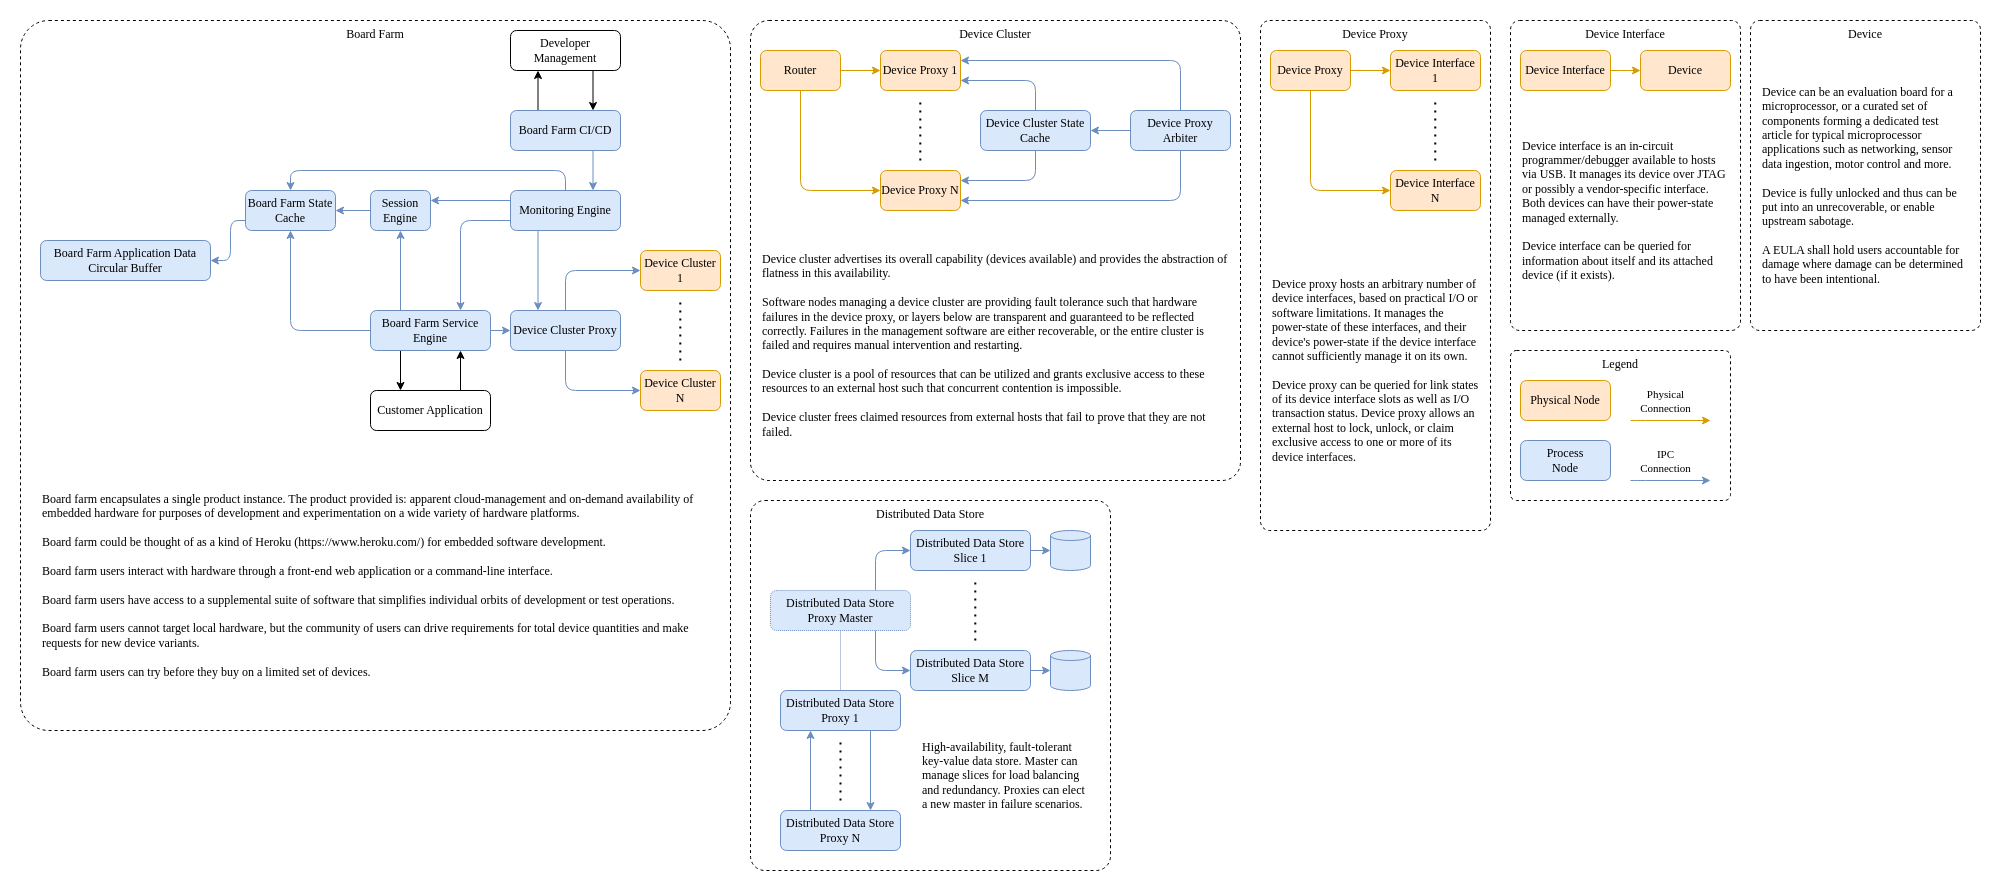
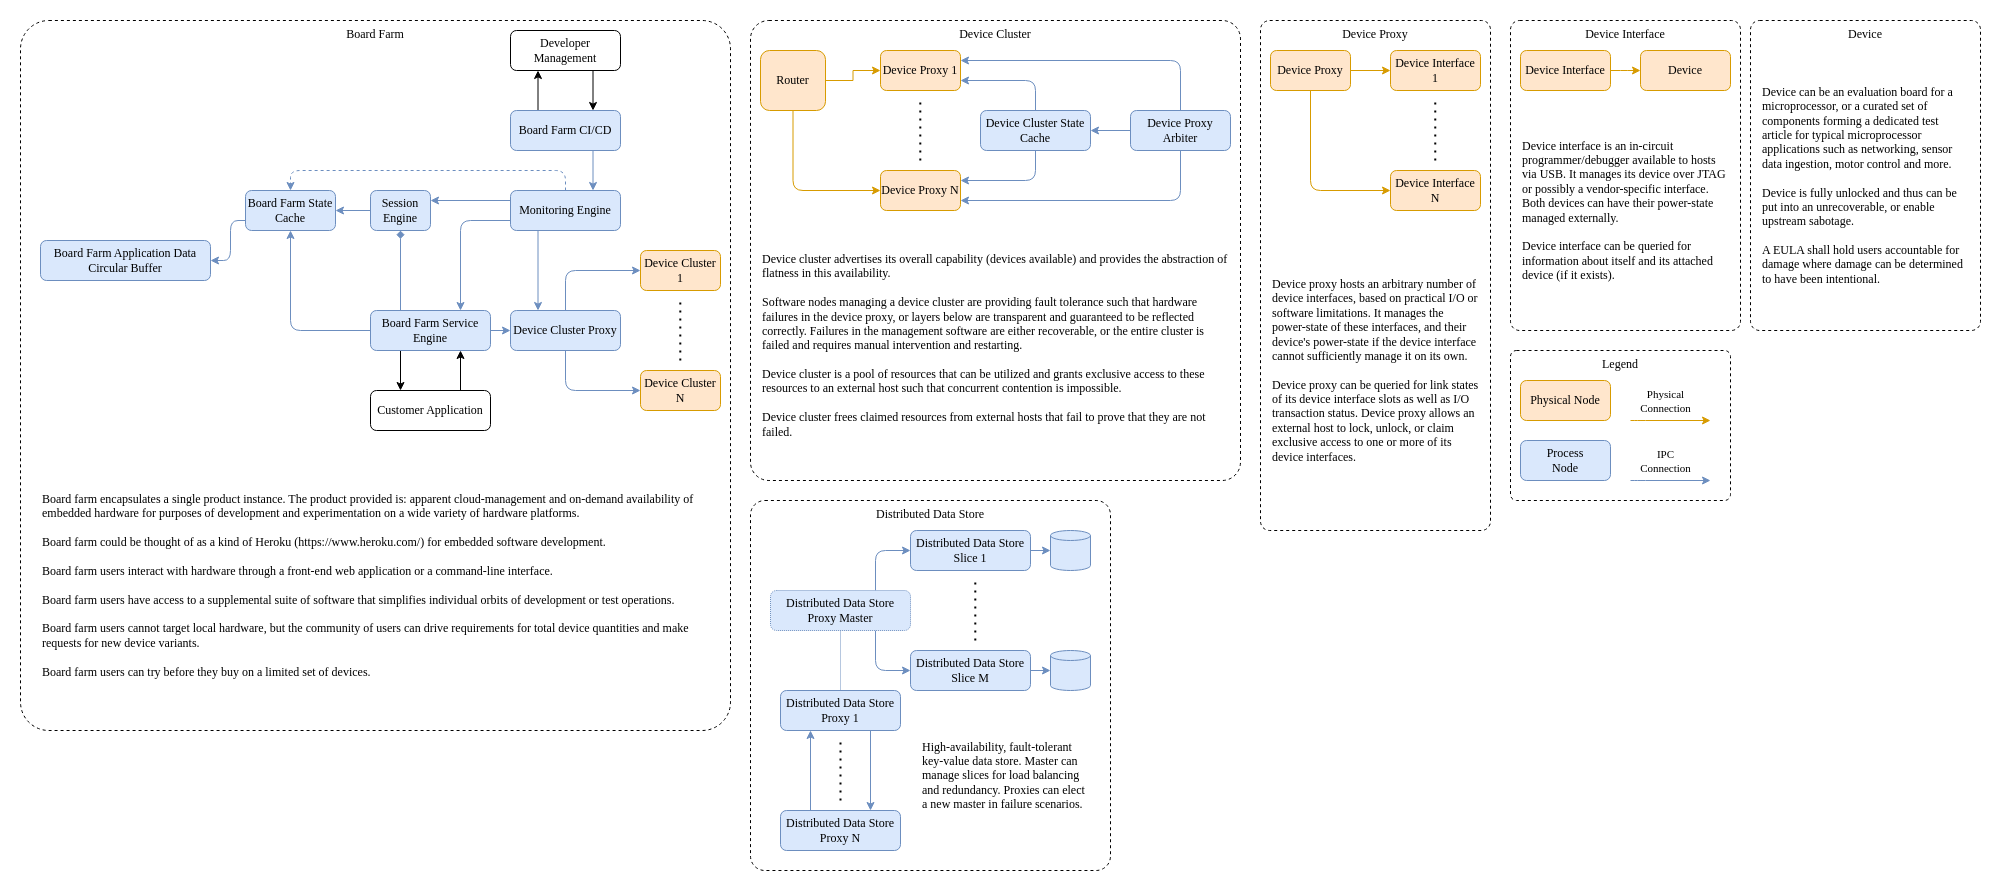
node "Router": size 80x40 -> 65x60
edge "Monitoring Engine" -> "Board Farm State Cache": style solid -> dashed
edge "Board Farm Service Engine" -> "Session Engine": arrowhead classic -> diamond
